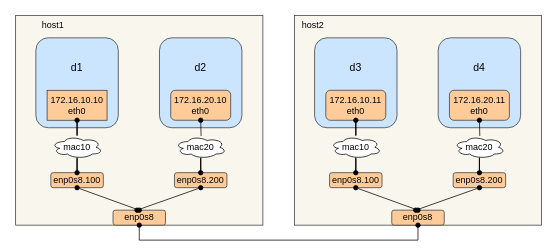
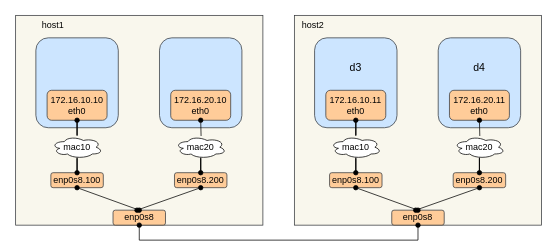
node "d1": removed
node "d2": removed
node "172.16.10.10 eth0": shape rectangle -> rounded rectangle
